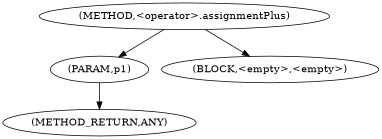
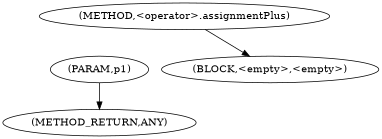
edge "(METHOD,<operator>.assignmentPlus)" -> "(PARAM,p1)": removed
